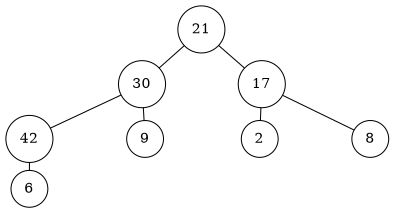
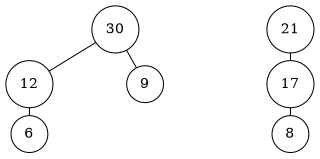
edge "21" -- "30": removed
node "42": label "42" -> "12"
node "2": removed
